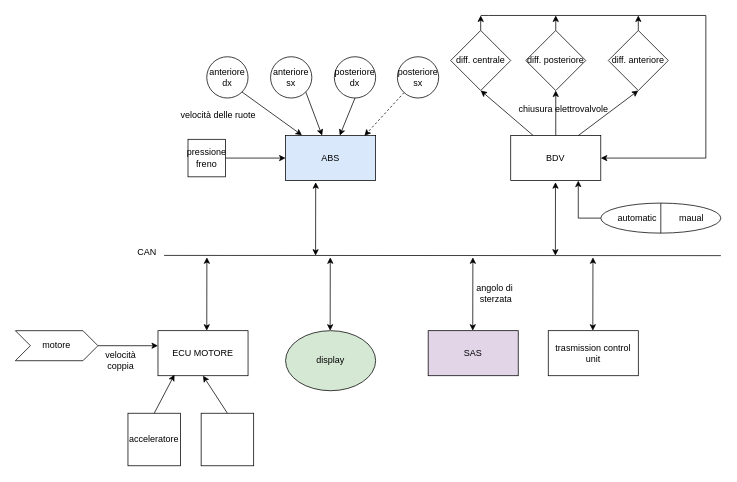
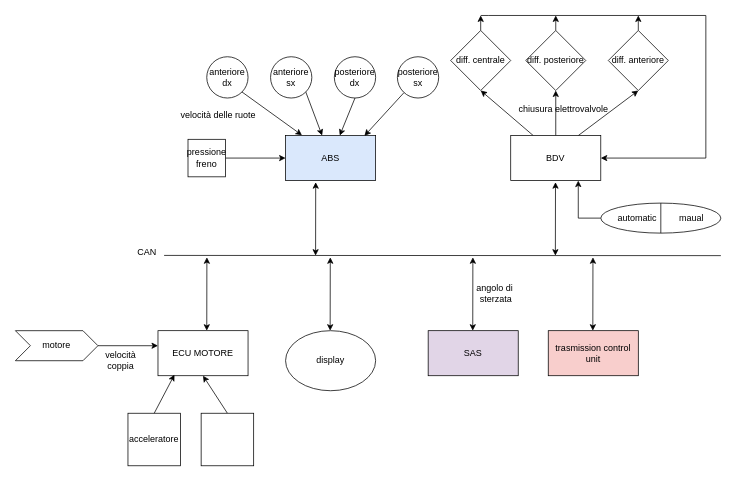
edge "posteriore sx" -> "ABS": style dashed -> solid
node "trasmission control unit": fillcolor #ffffff -> #f8cecc
node "display": fillcolor #d5e8d4 -> #ffffff
